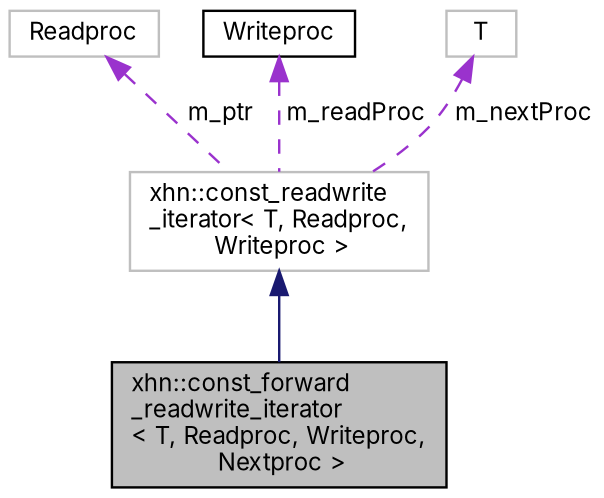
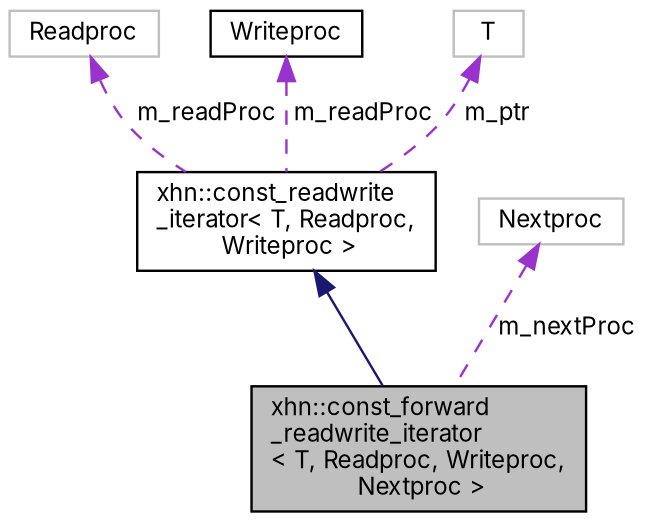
edge "xhn::const_readwrite _iterator< T, Readproc, Writeproc >" -> "Readproc": label " m_ptr" -> " m_readProc"
edge "xhn::const_readwrite _iterator< T, Readproc, Writeproc >" -> "T": label " m_nextProc" -> " m_ptr"
node "xhn::const_readwrite _iterator< T, Readproc, Writeproc >": color grey75 -> black
node "Nextproc": added
